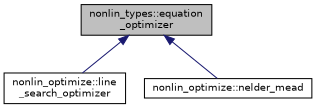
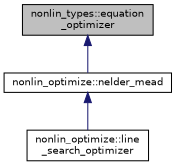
edge "nonlin_optimize::line _search_optimizer" -> "nonlin_types::equation _optimizer": now "nonlin_optimize::line _search_optimizer" -> "nonlin_optimize::nelder_mead"
